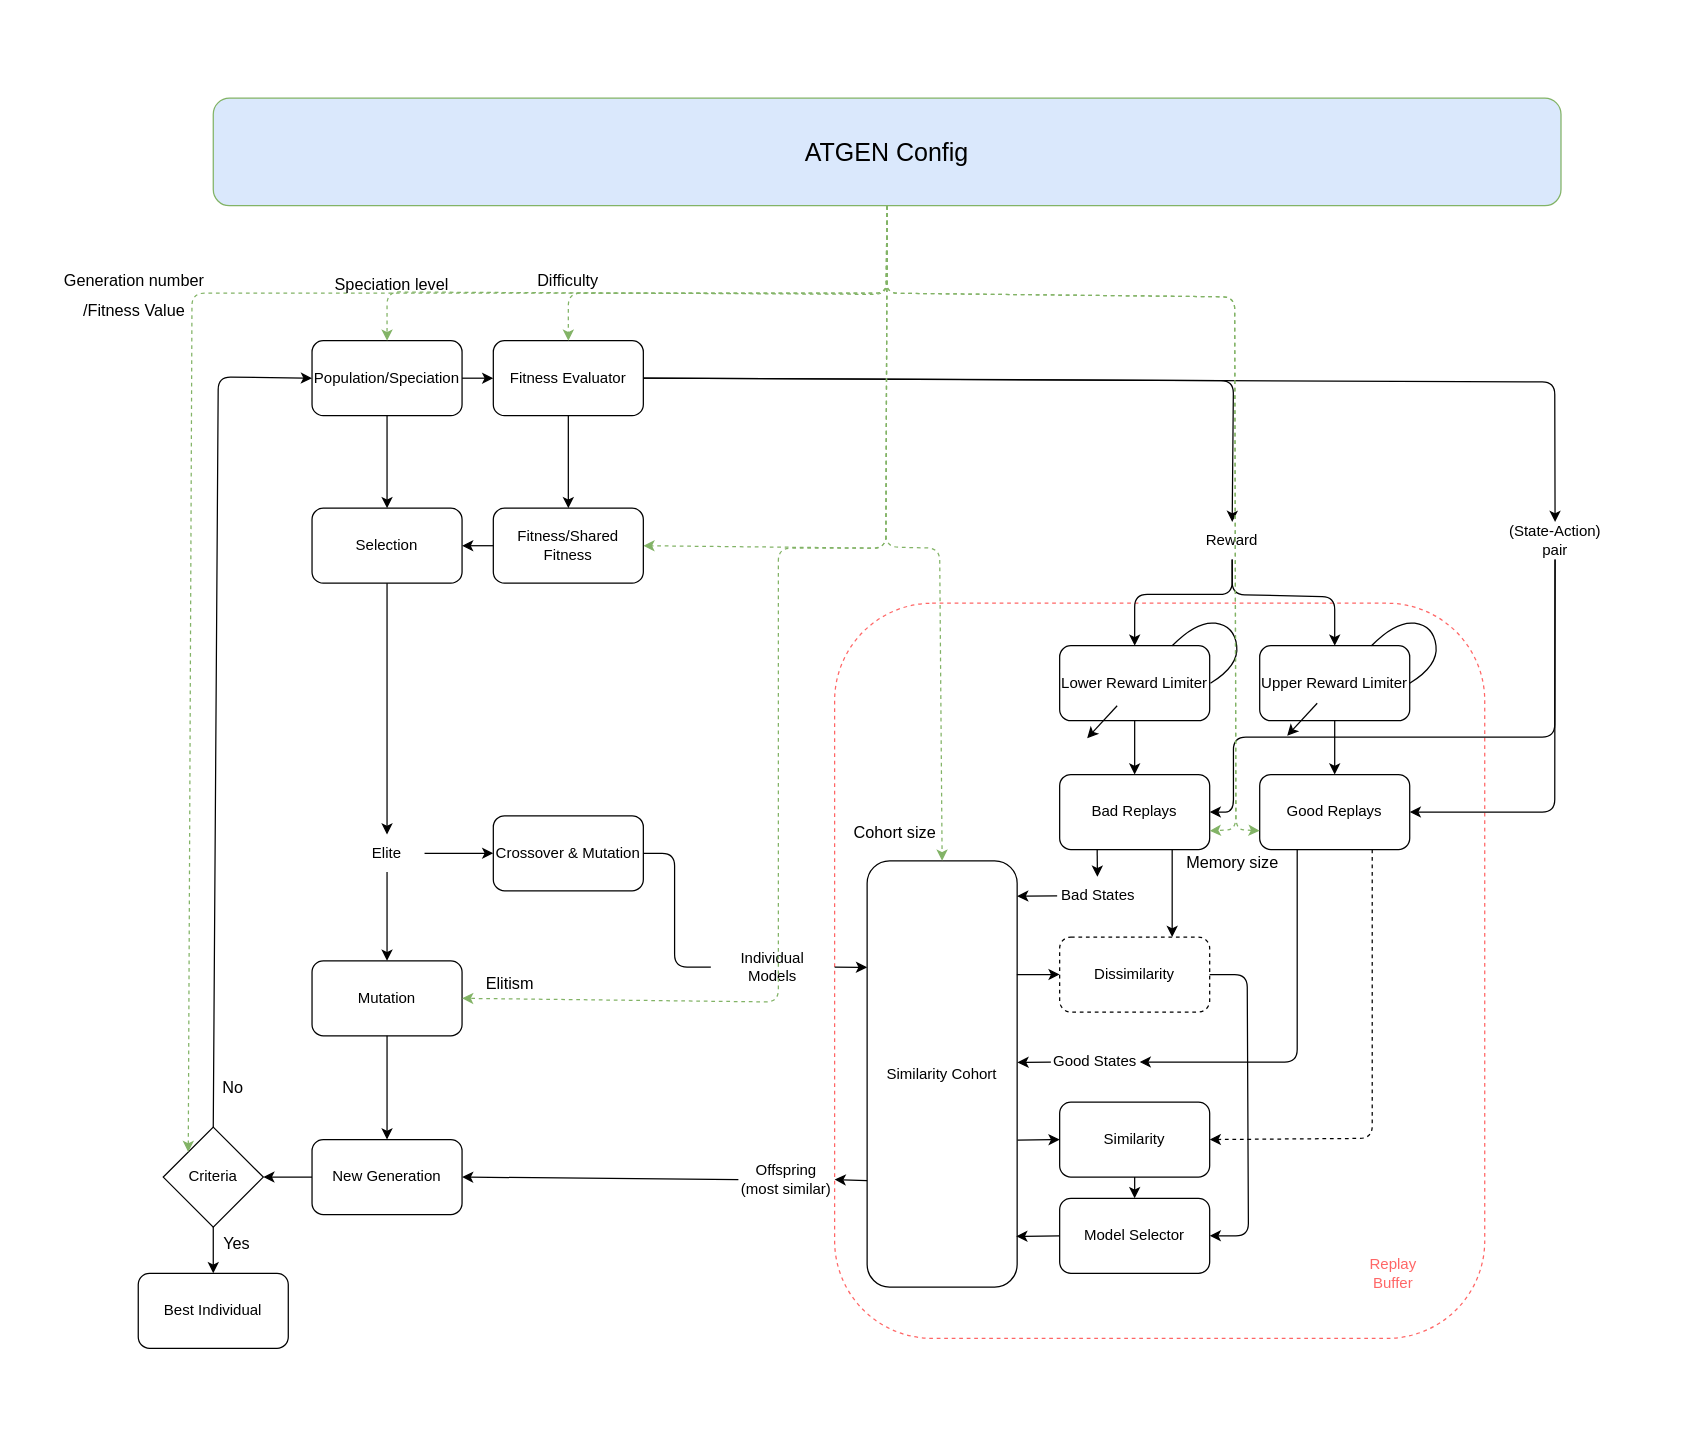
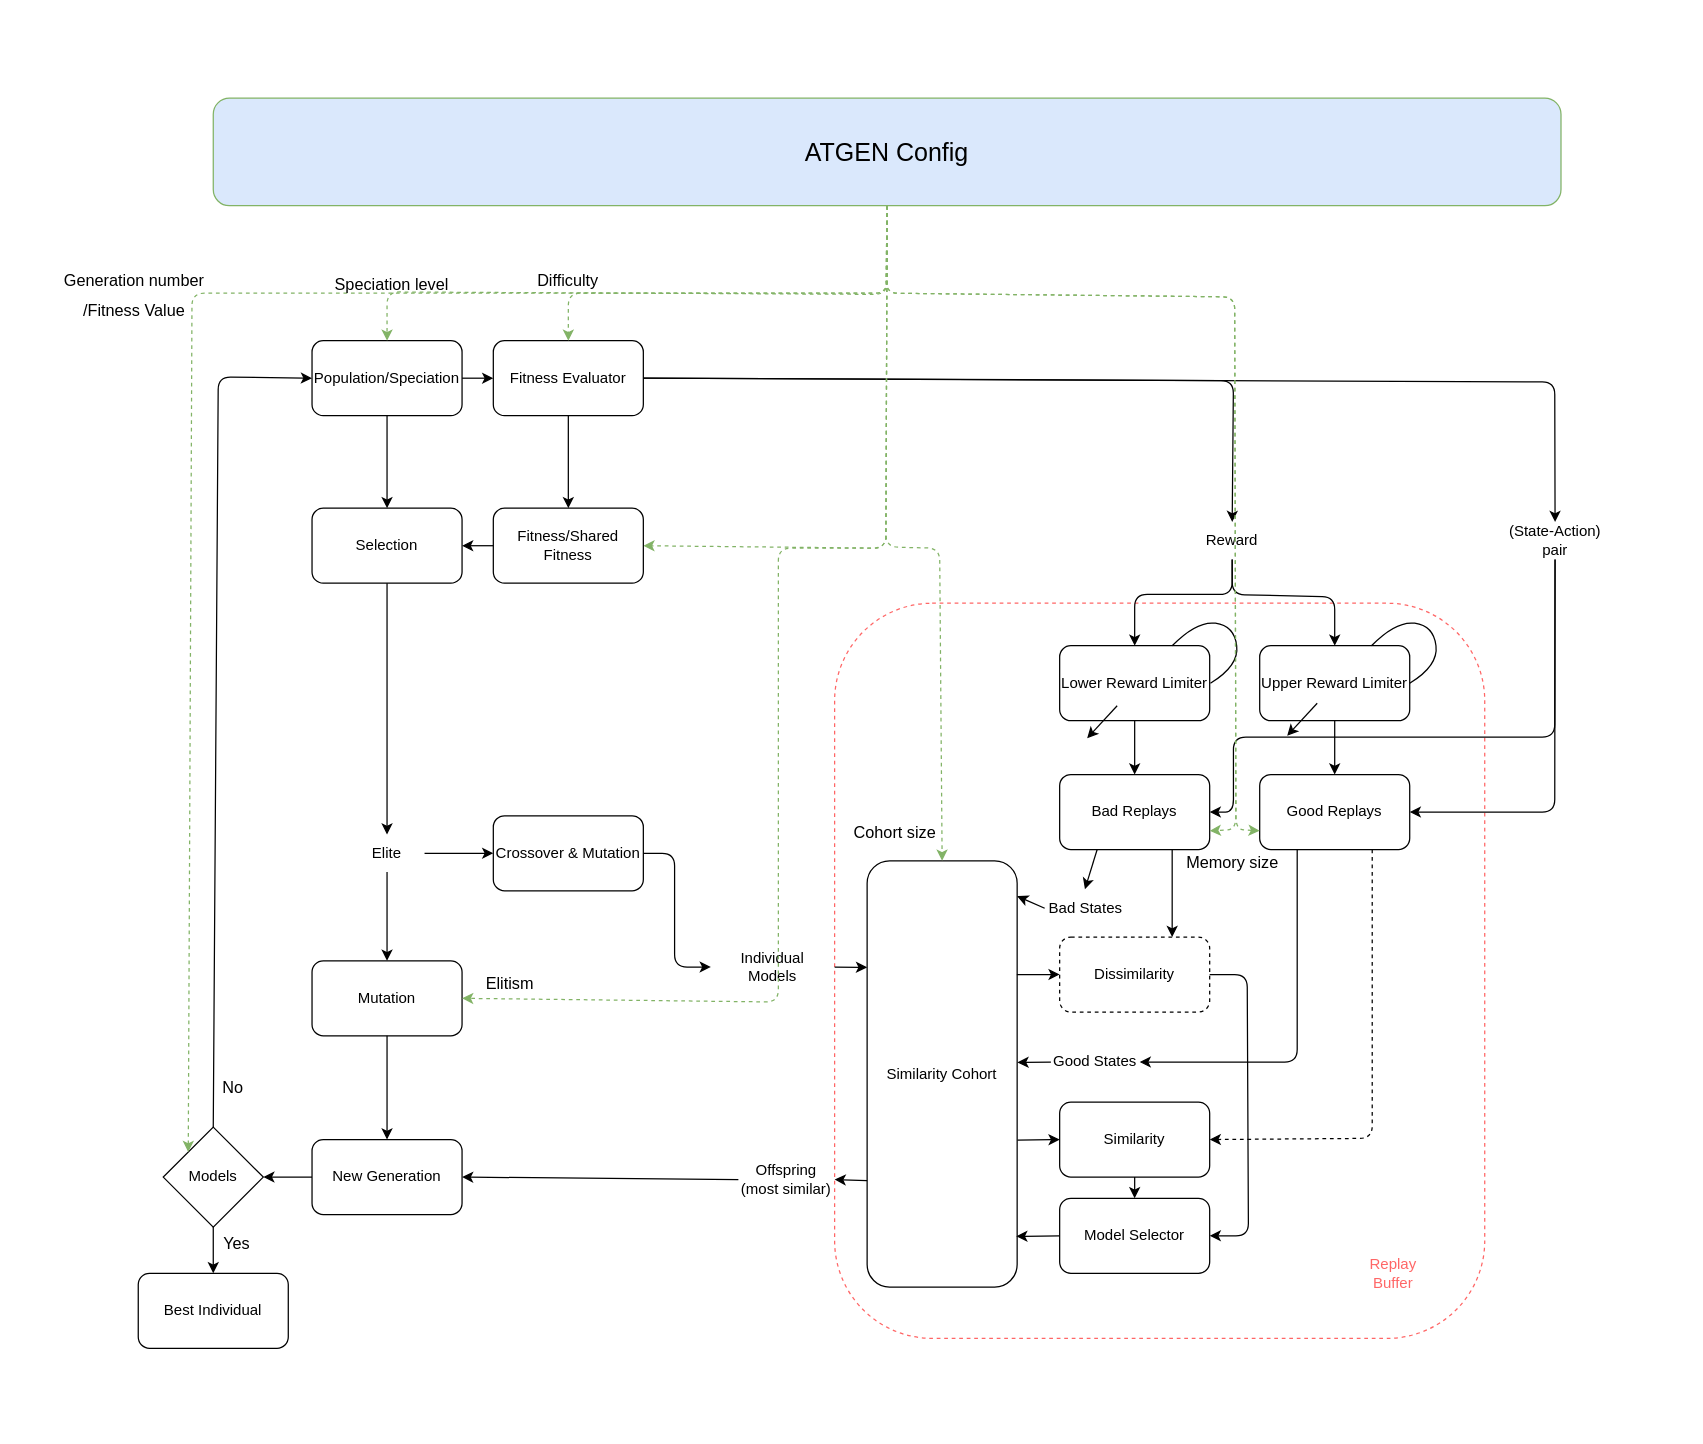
node "Bad States": moved (1098, 896) -> (1086, 908)
edge "Crossover & Mutation" -- "Individual Models": arrowhead none -> classic
node "Criteria": label "Criteria" -> "Models"
